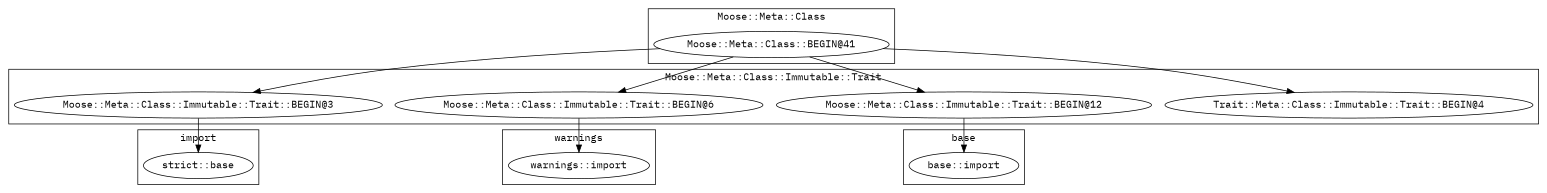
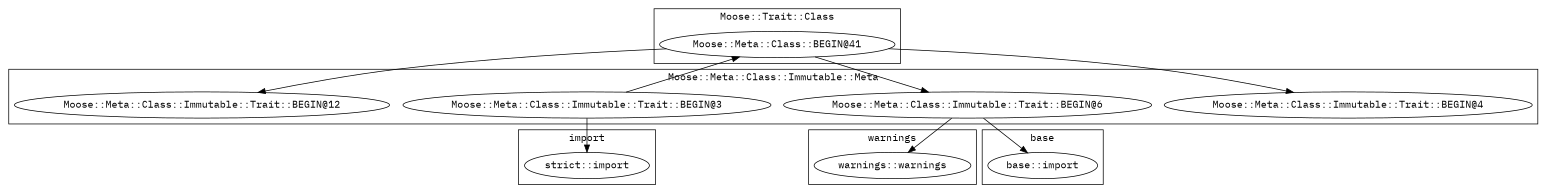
cluster "Moose::Meta::Class": label "Moose::Meta::Class" -> "Moose::Trait::Class"
edge "Moose::Meta::Class::BEGIN@41" -> "Moose::Meta::Class::Immutable::Trait::BEGIN@3": reversed
cluster "Moose::Meta::Class::Immutable::Trait": label "Moose::Meta::Class::Immutable::Trait" -> "Moose::Meta::Class::Immutable::Meta"
node "Trait::Meta::Class::Immutable::Trait::BEGIN@4": label "Trait::Meta::Class::Immutable::Trait::BEGIN@4" -> "Moose::Meta::Class::Immutable::Trait::BEGIN@4"
edge "Moose::Meta::Class::Immutable::Trait::BEGIN@12" -> "base::import": now "Moose::Meta::Class::Immutable::Trait::BEGIN@6" -> "base::import"
node "strict::base": label "strict::base" -> "strict::import"
node "warnings::import": label "warnings::import" -> "warnings::warnings"
